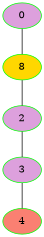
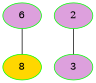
node "0": label "0" -> "6"
edge "8" -- "2": removed
node "4": removed
